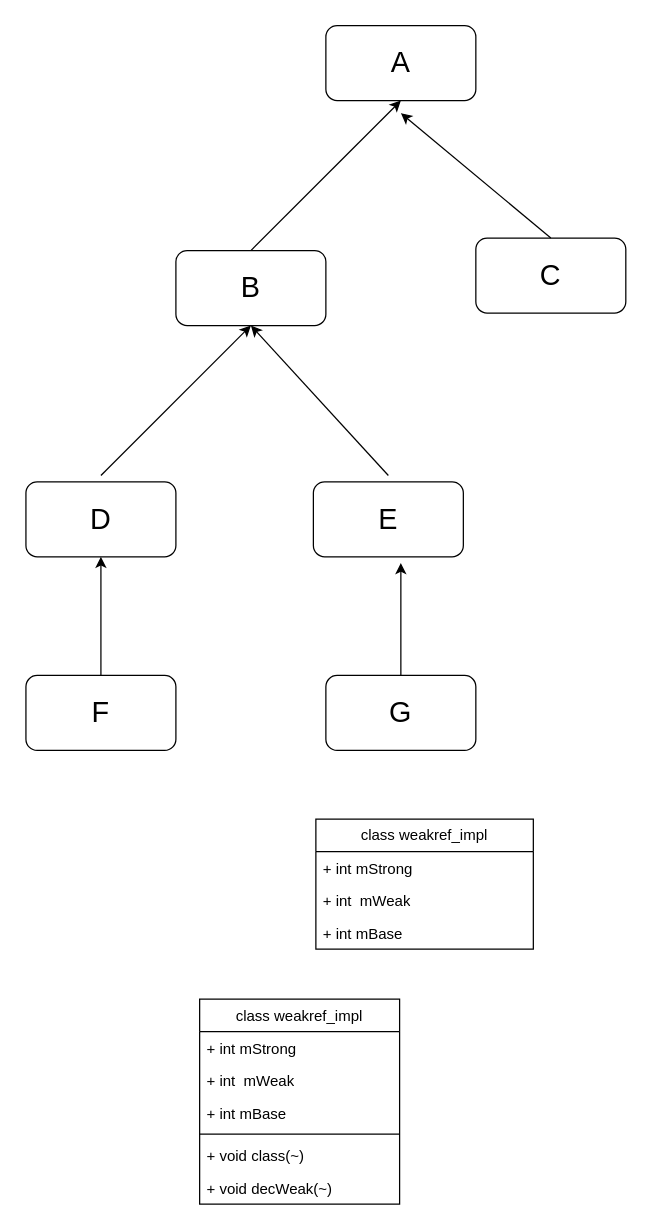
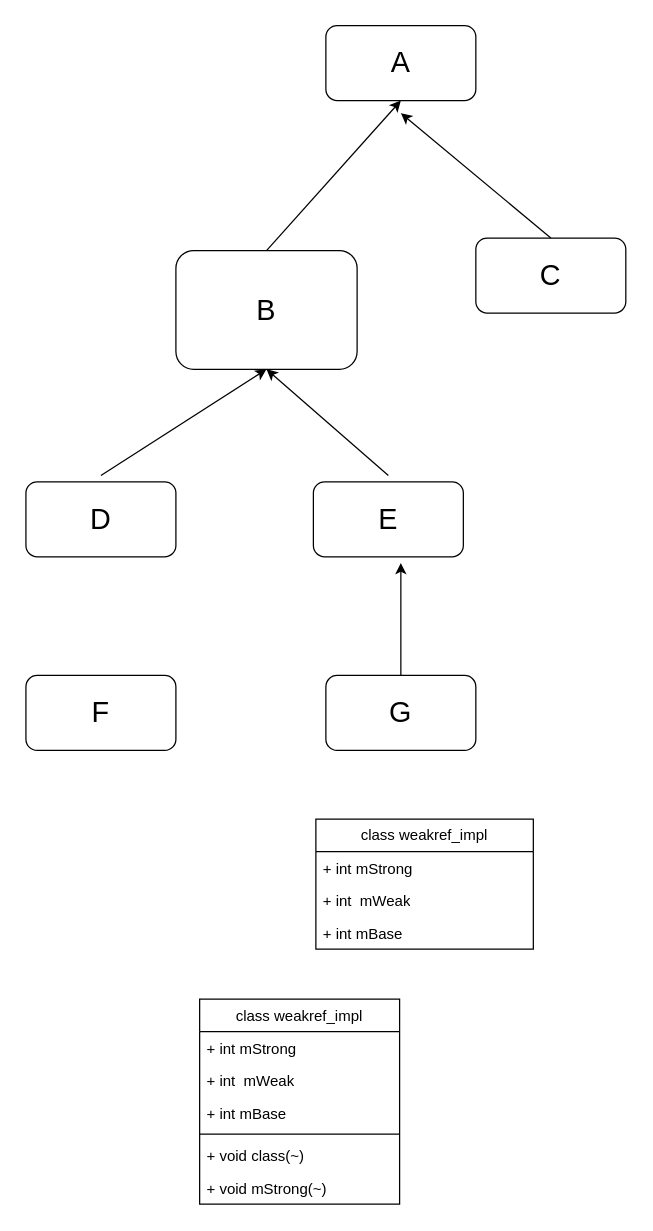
node "B": size 150x75 -> 181x119
edge "F" -> "D": removed
node "+ void decWeak(~)": label "+ void decWeak(~)" -> "+ void mStrong(~)"
